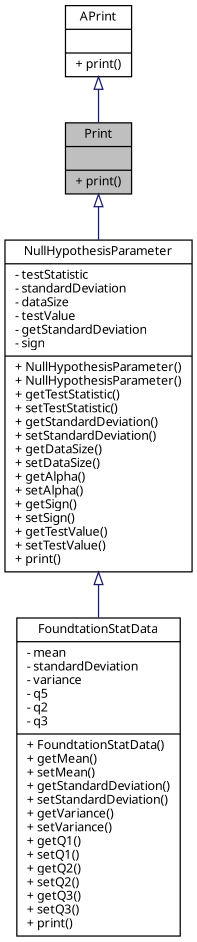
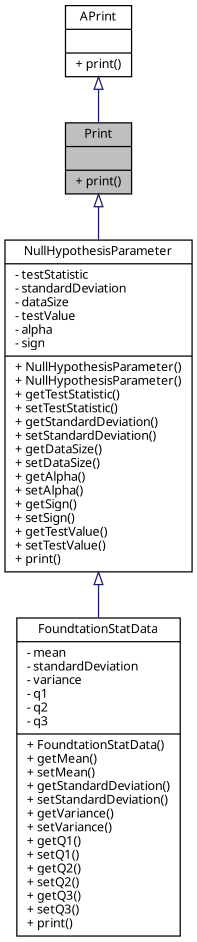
node "NullHypothesisParameter": text "- getStandardDeviation" -> "- alpha"
node "FoundtationStatData": text "- q5" -> "- q1"
